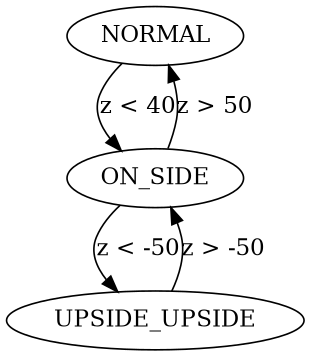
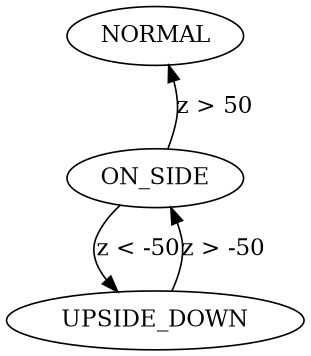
edge "NORMAL" -> "ON_SIDE": removed, label "z < 40"
node "UPSIDE_UPSIDE": label "UPSIDE_UPSIDE" -> "UPSIDE_DOWN"
